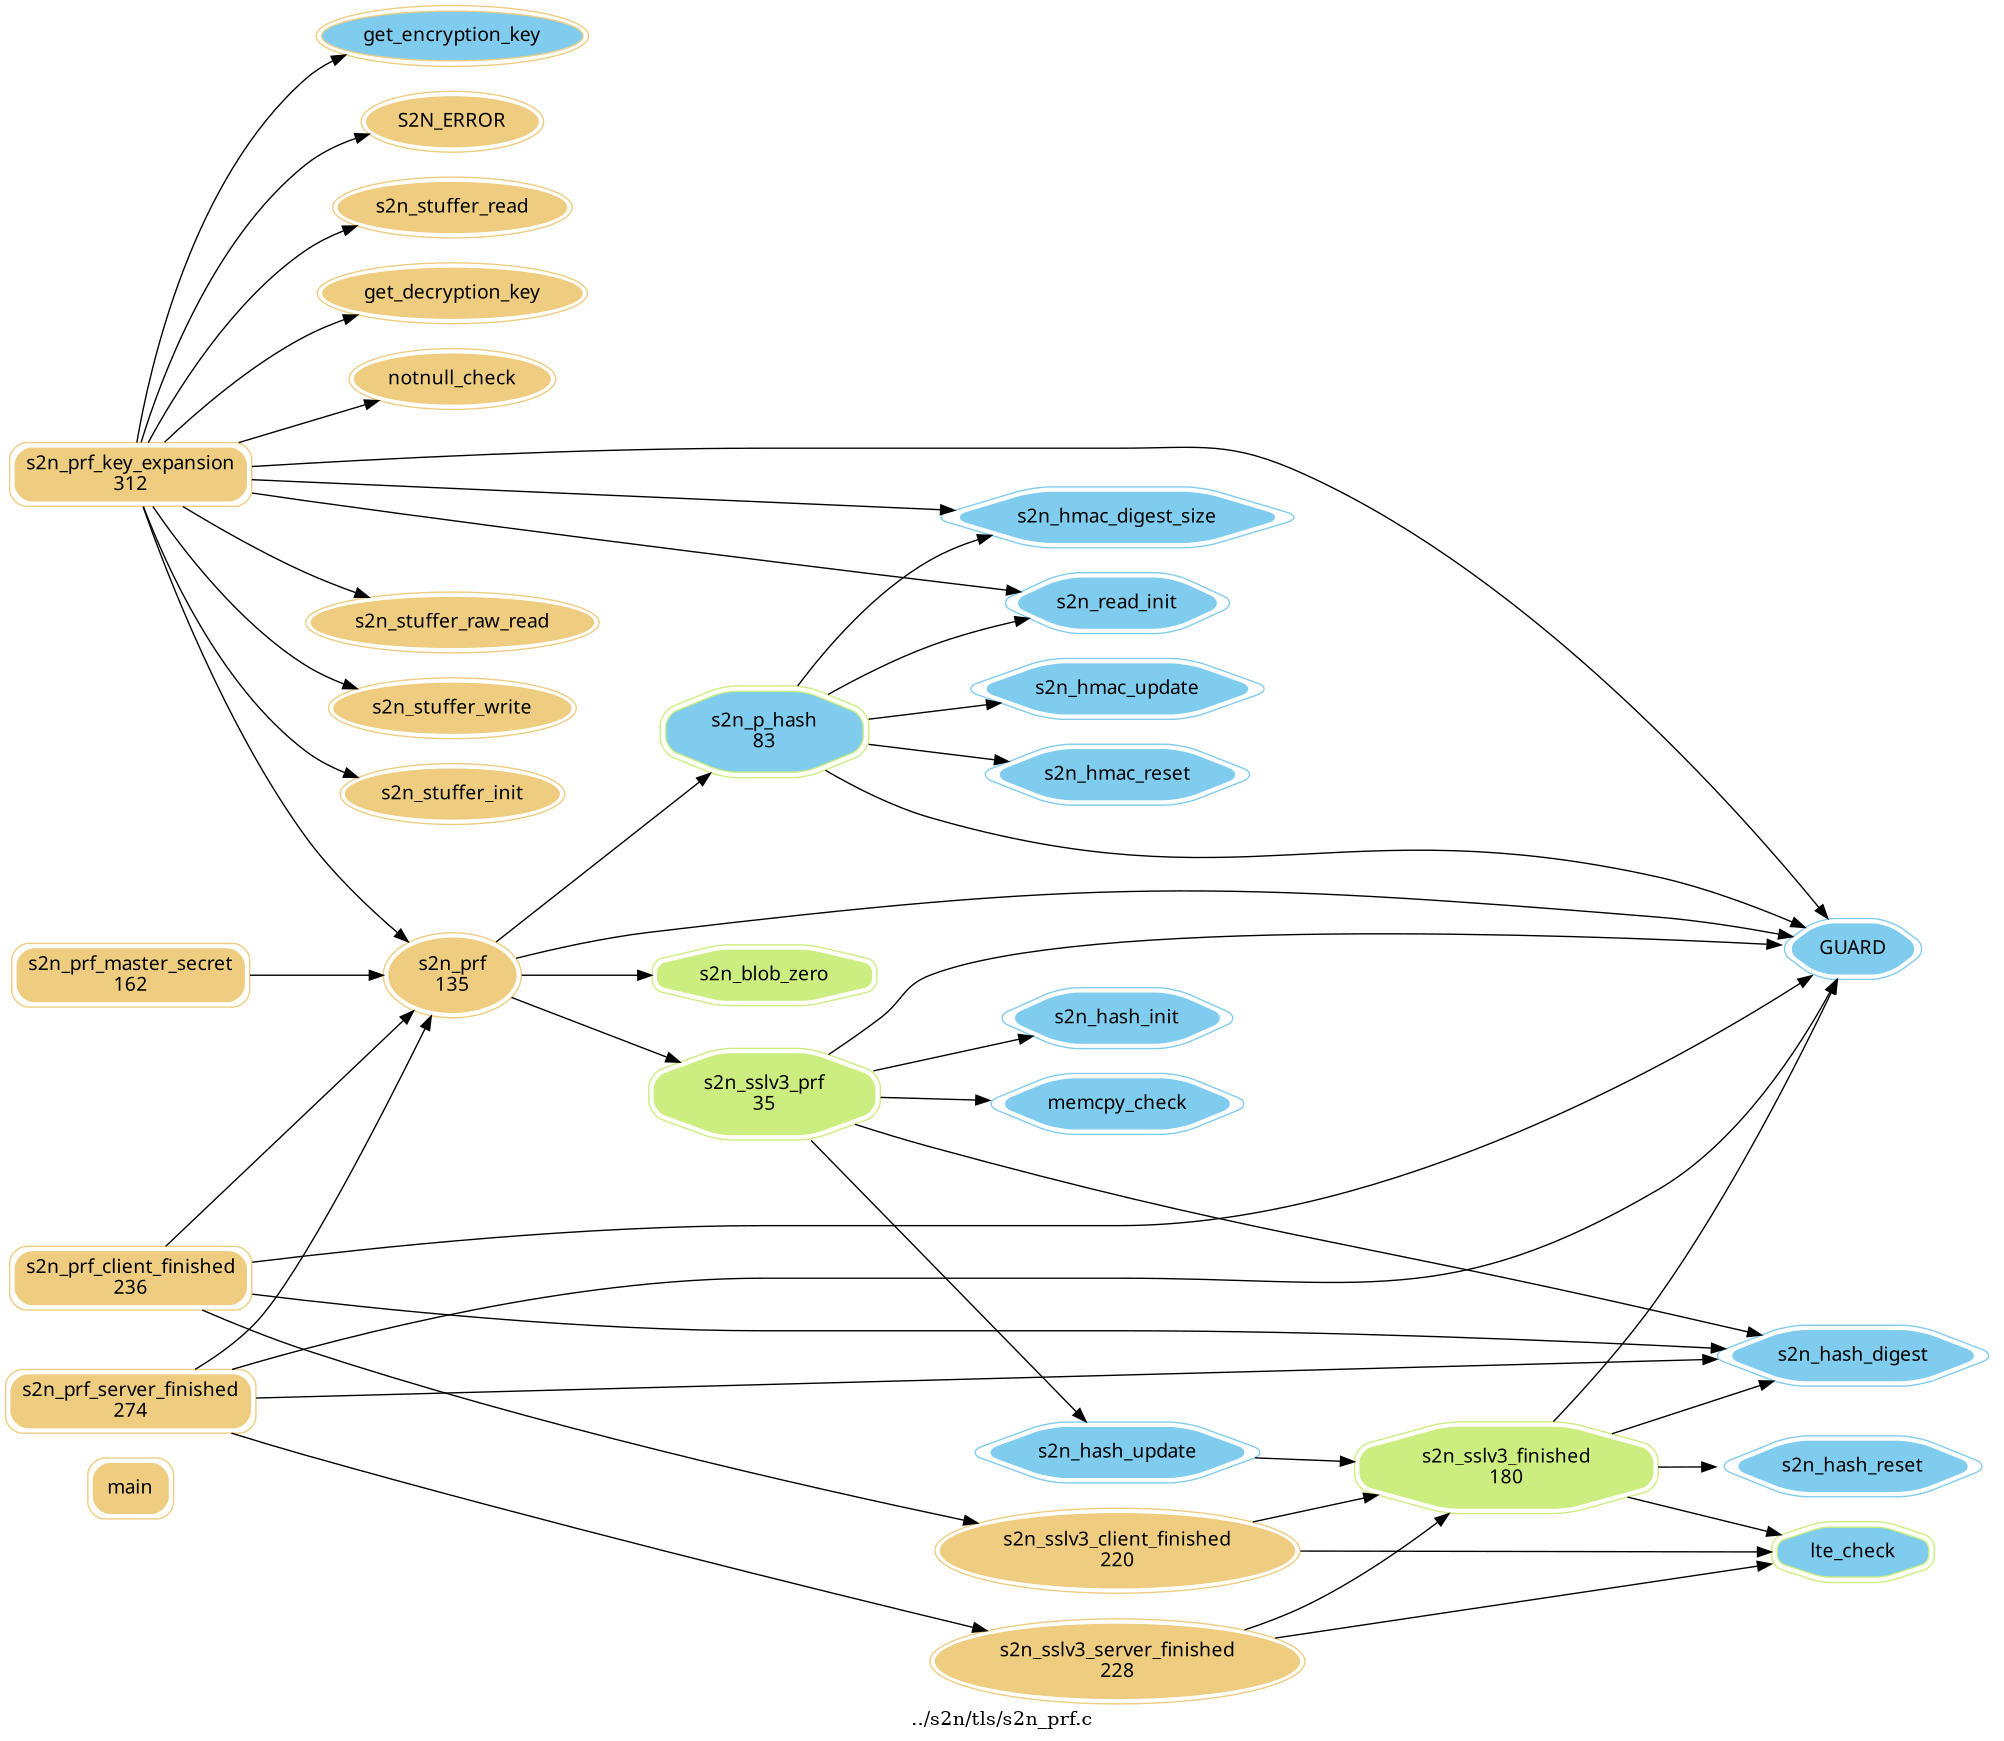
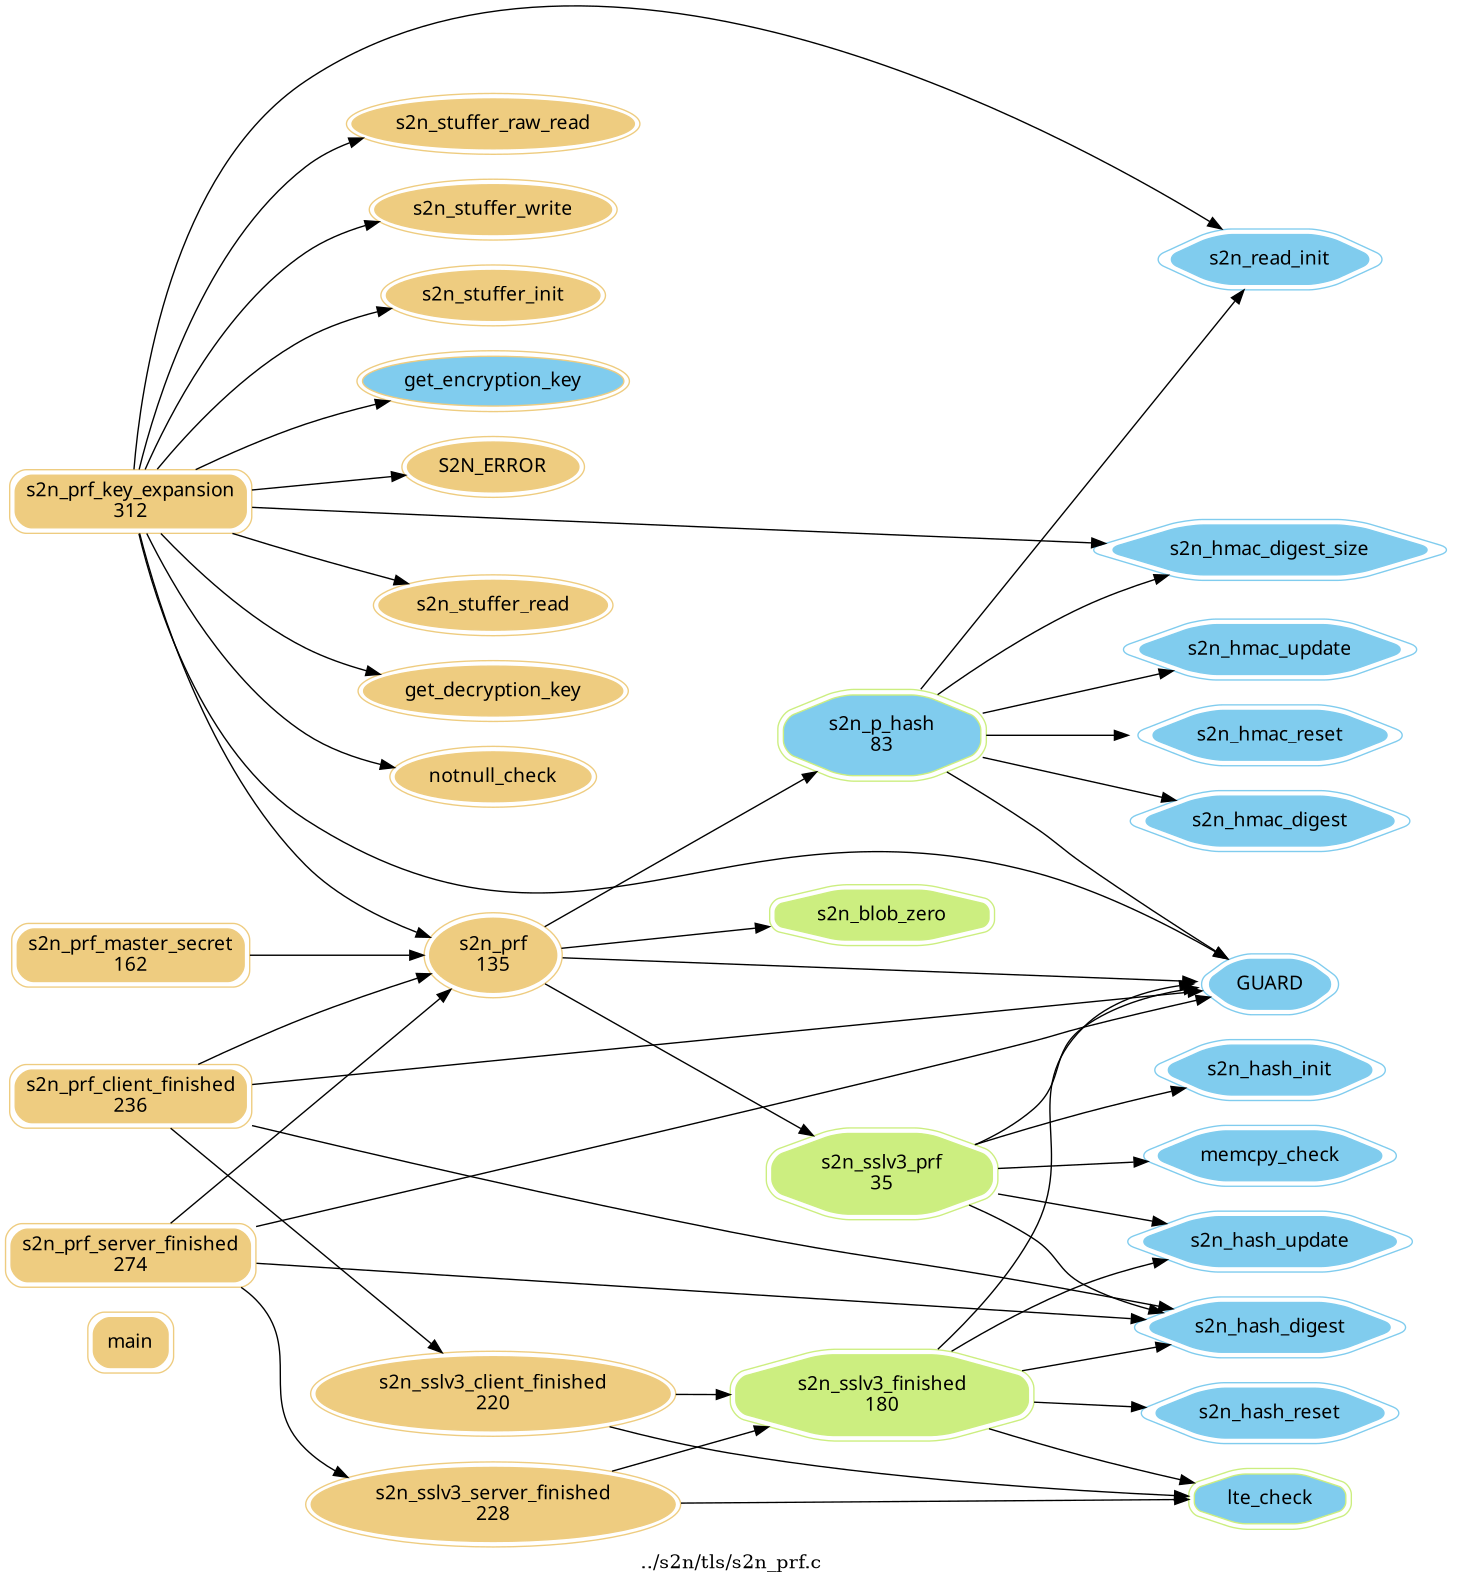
node "s2n_hmac_digest": added
edge "s2n_hash_update" -> "s2n_sslv3_finished 180": reversed
